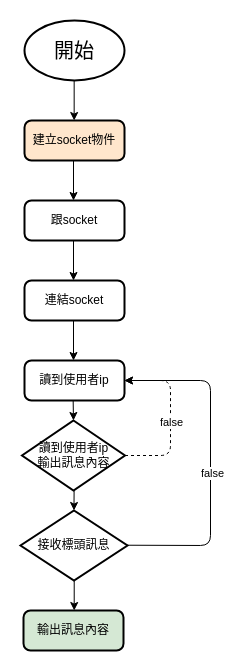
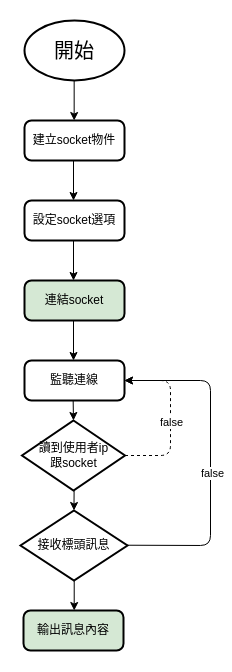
node "建立socket物件": fillcolor #ffe6cc -> #ffffff
node "跟socket": label "跟socket" -> "設定socket選項"
node "連結socket": fillcolor #ffffff -> #d5e8d4
node "讀到使用者ip": label "讀到使用者ip" -> "監聽連線"
node "讀到使用者ip 輸出訊息內容": label "讀到使用者ip 輸出訊息內容" -> "讀到使用者ip 跟socket"
